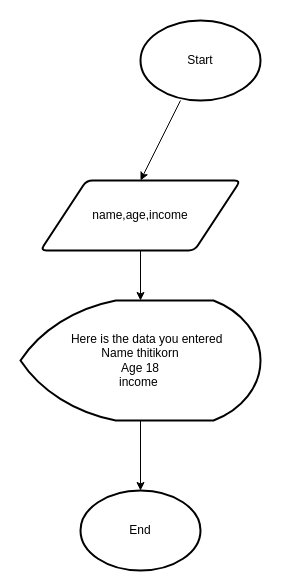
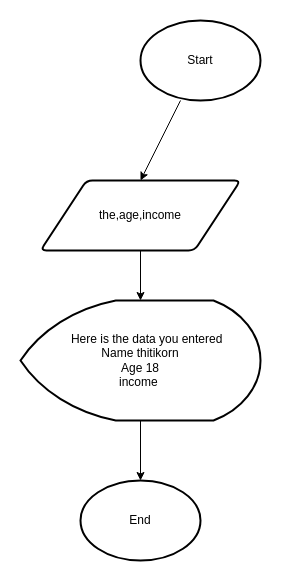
node "name,age,income": label "name,age,income" -> "the,age,income"
node "End": moved (141, 531) -> (141, 521)
